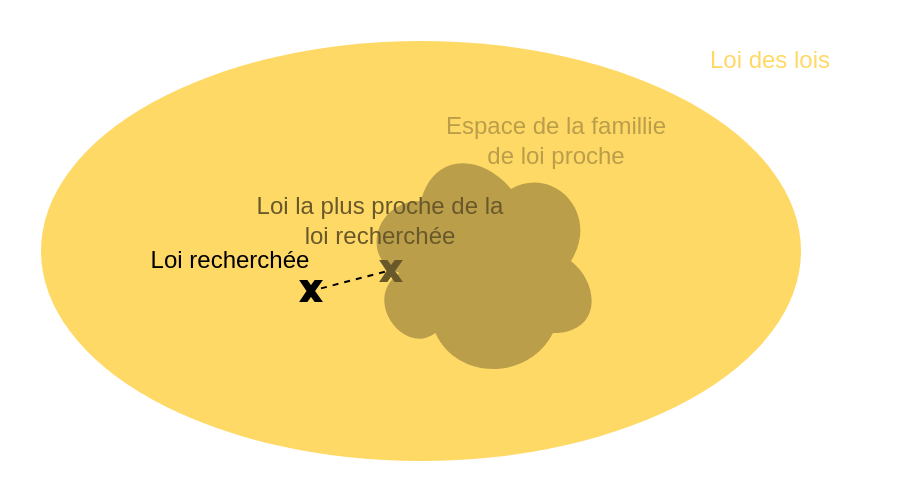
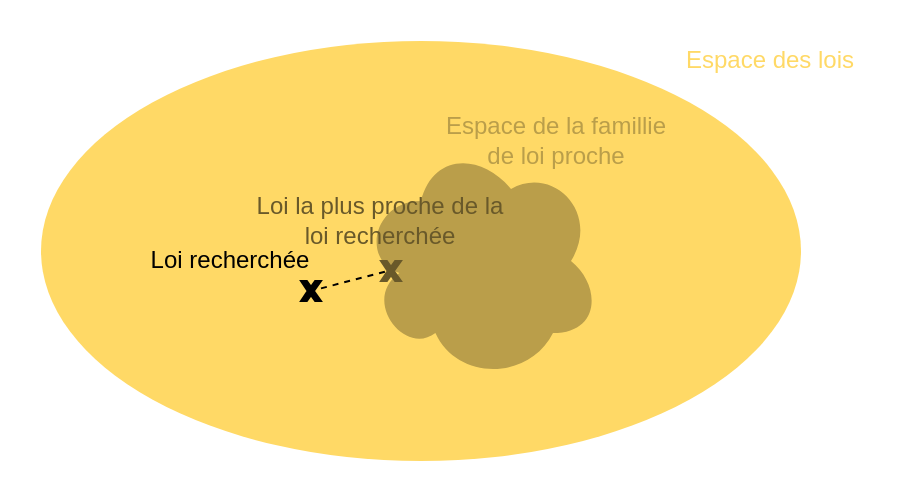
node "Loi des lois": label "Loi des lois" -> "Espace des lois"
